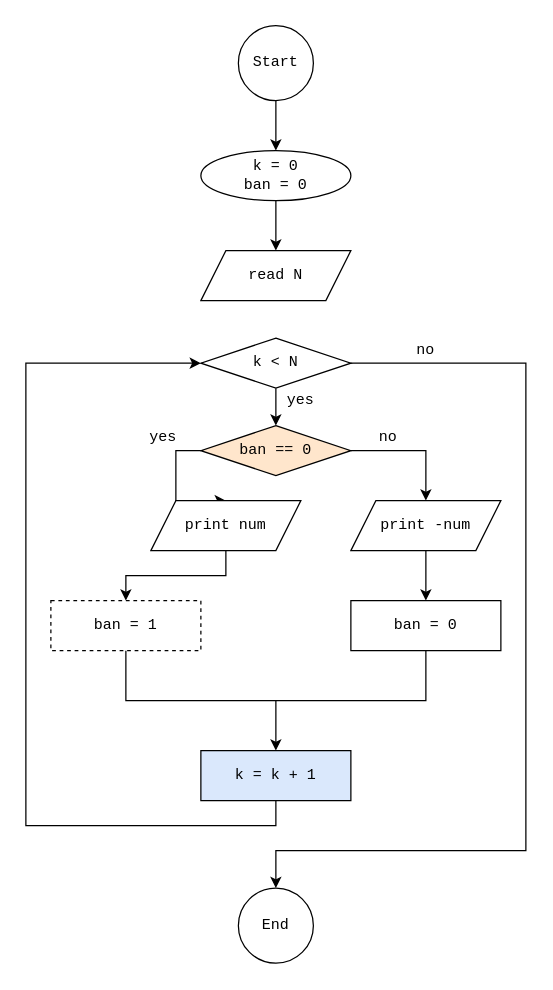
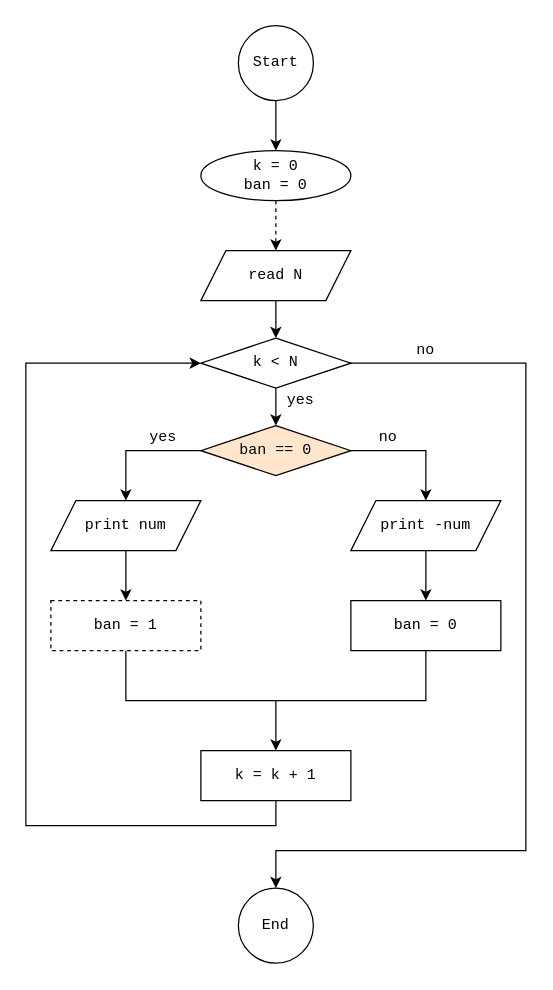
edge "k = 0 ban = 0" -> "read N": style solid -> dashed
edge "read N" -> "k < N": added
node "print num": moved (226, 526) -> (126, 526)
node "k = k + 1": fillcolor #dae8fc -> #ffffff
